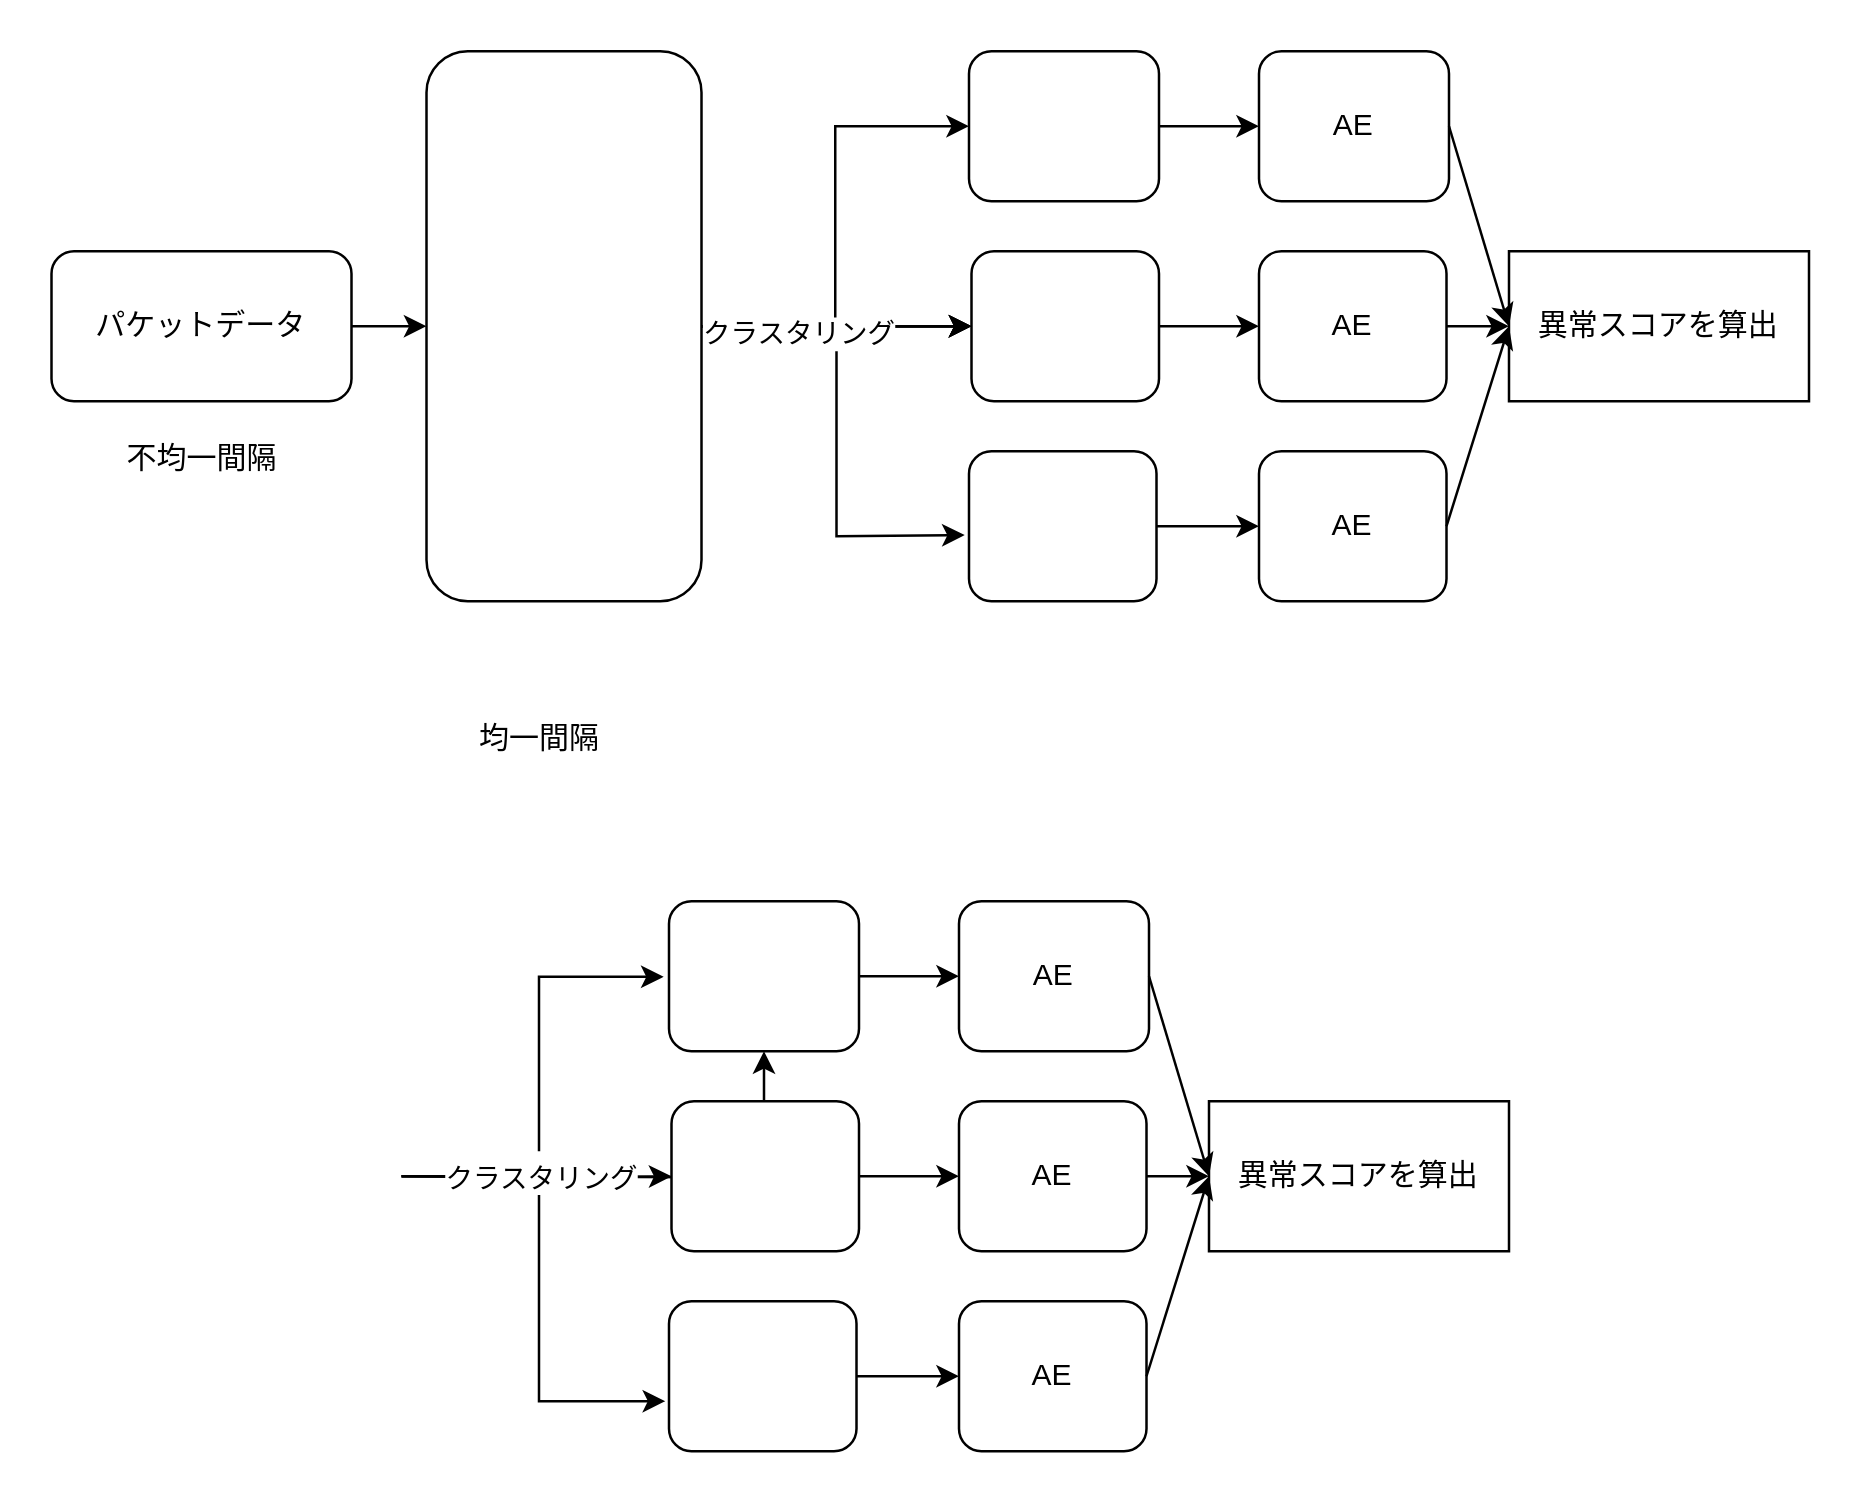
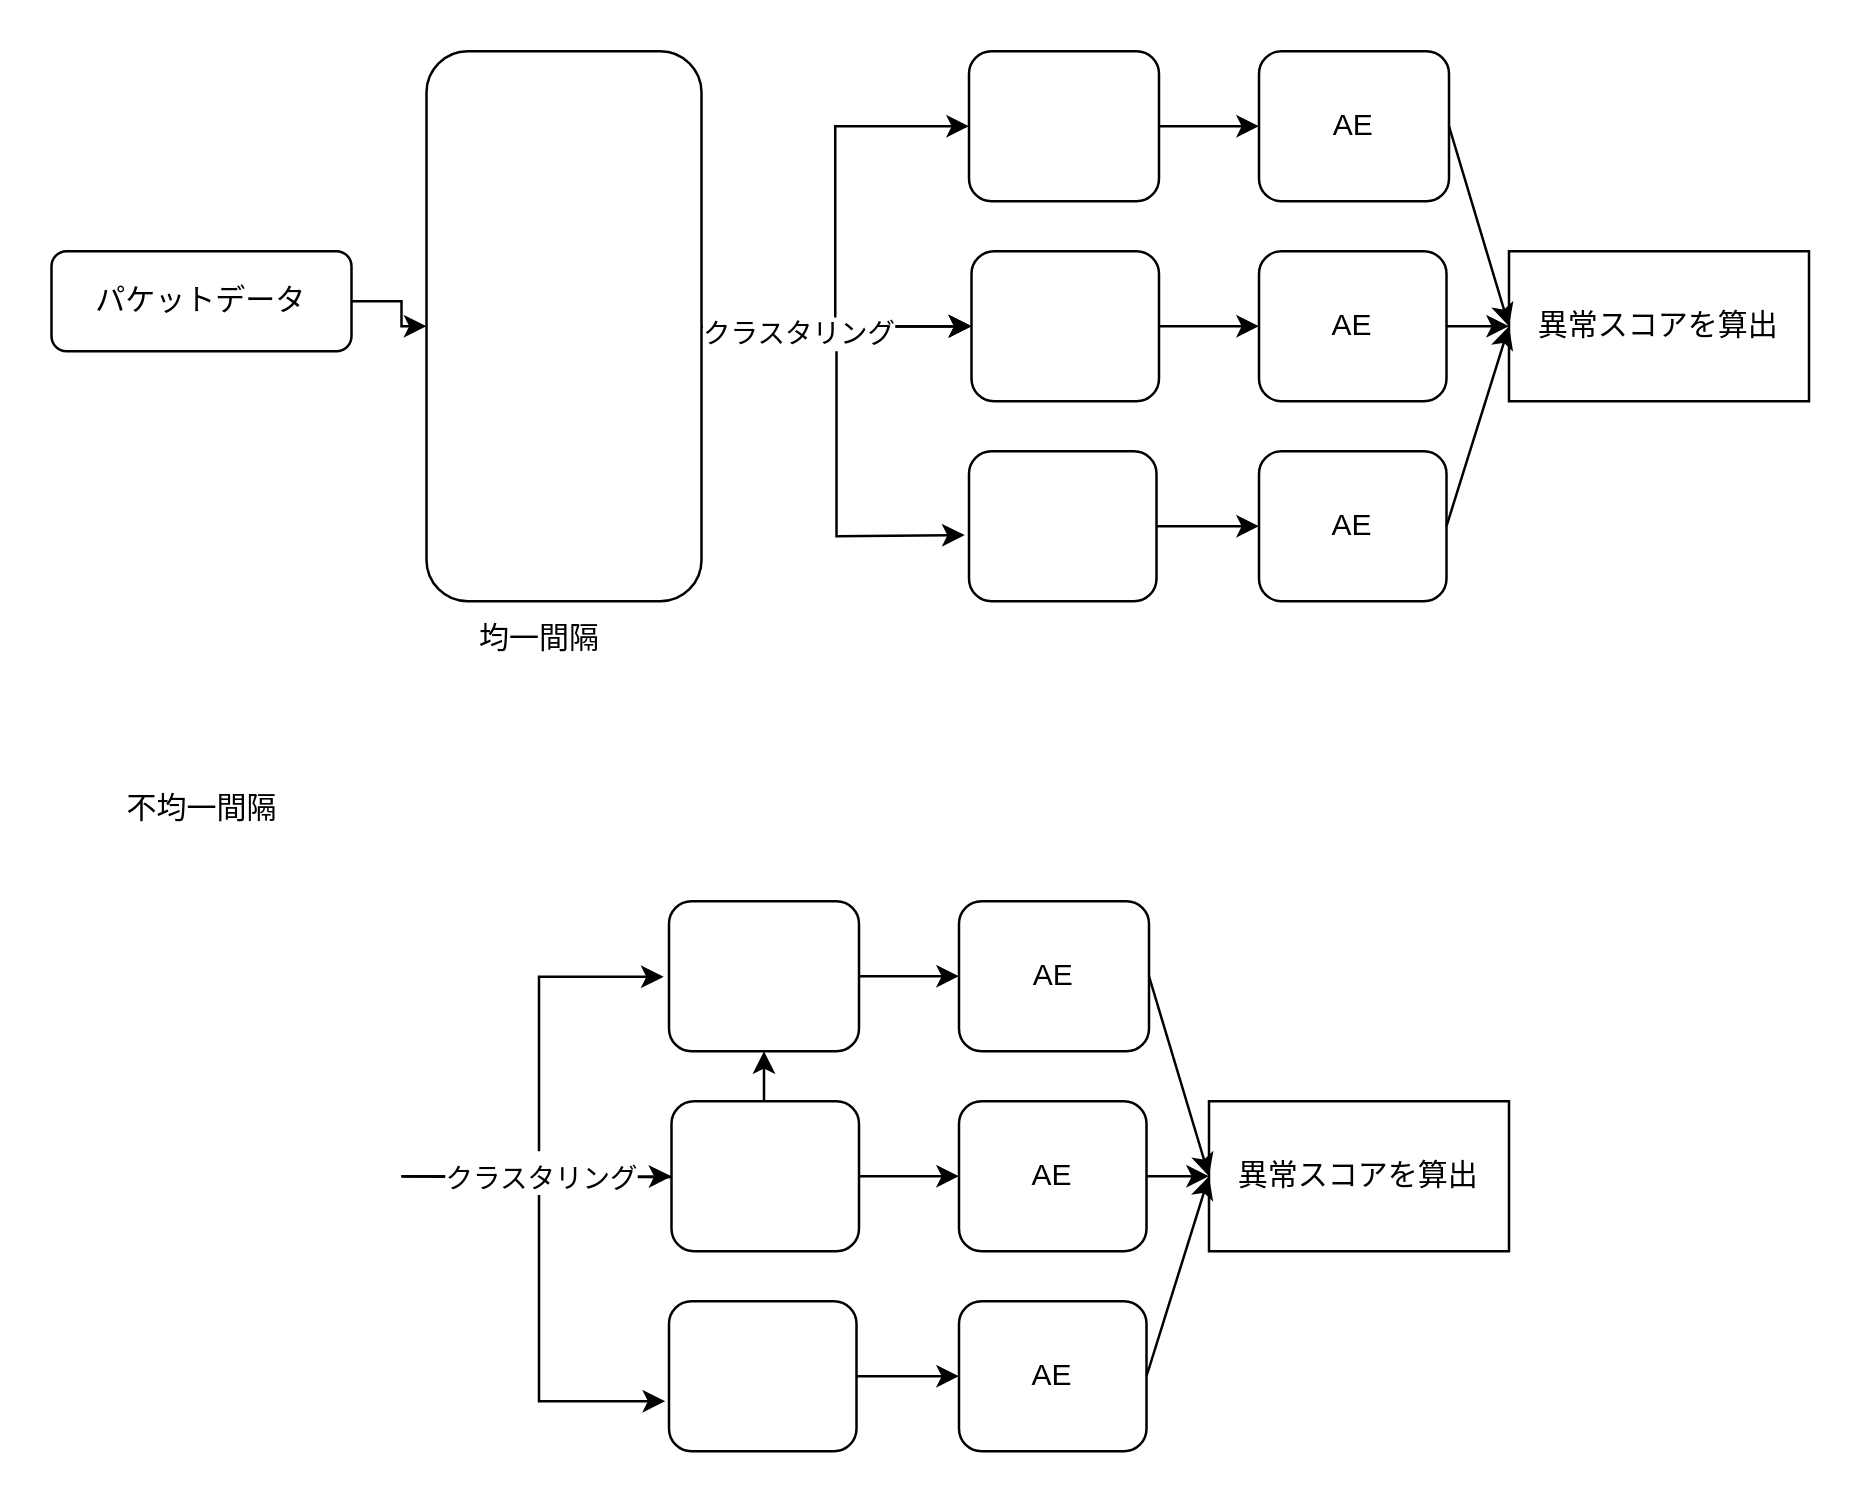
node "パケットデータ": size 300x150 -> 300x100
node "不均一間隔": moved (201, 459) -> (201, 809)
node "均一間隔": moved (539, 739) -> (539, 639)
